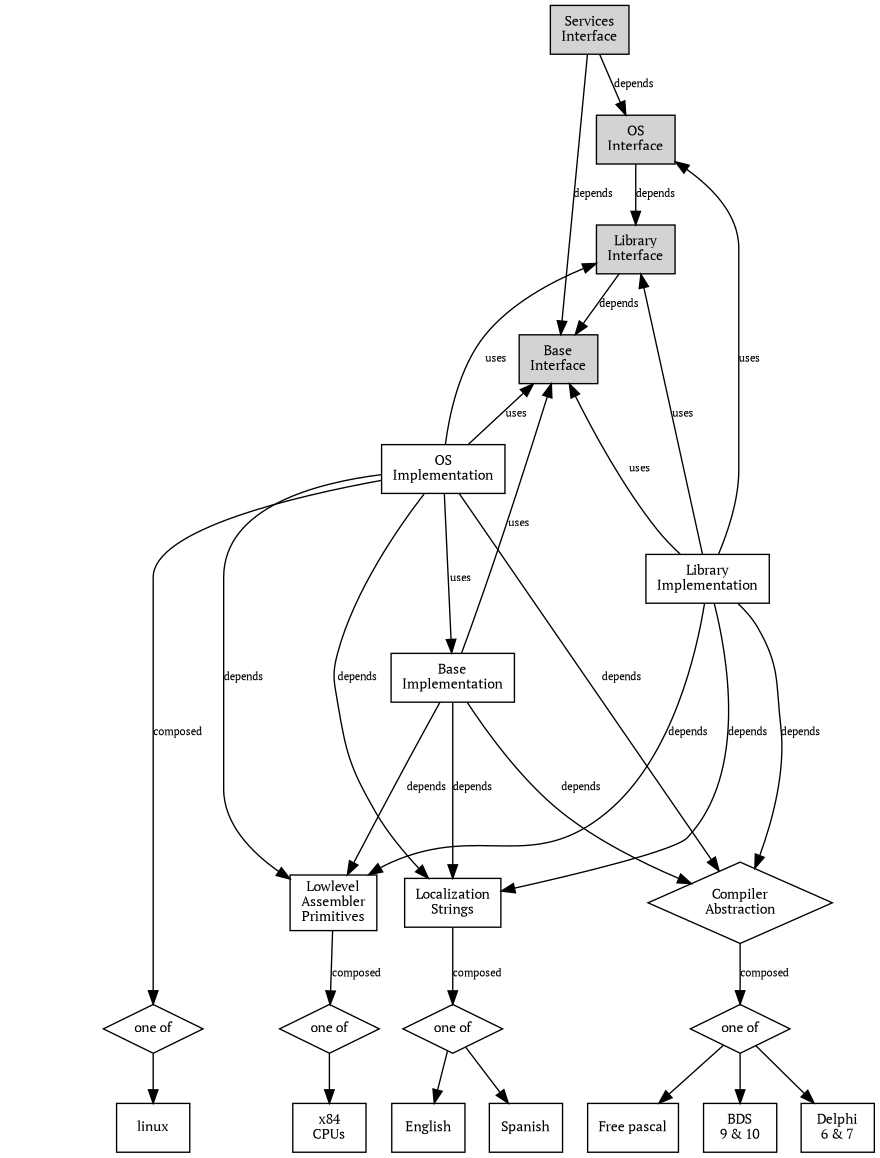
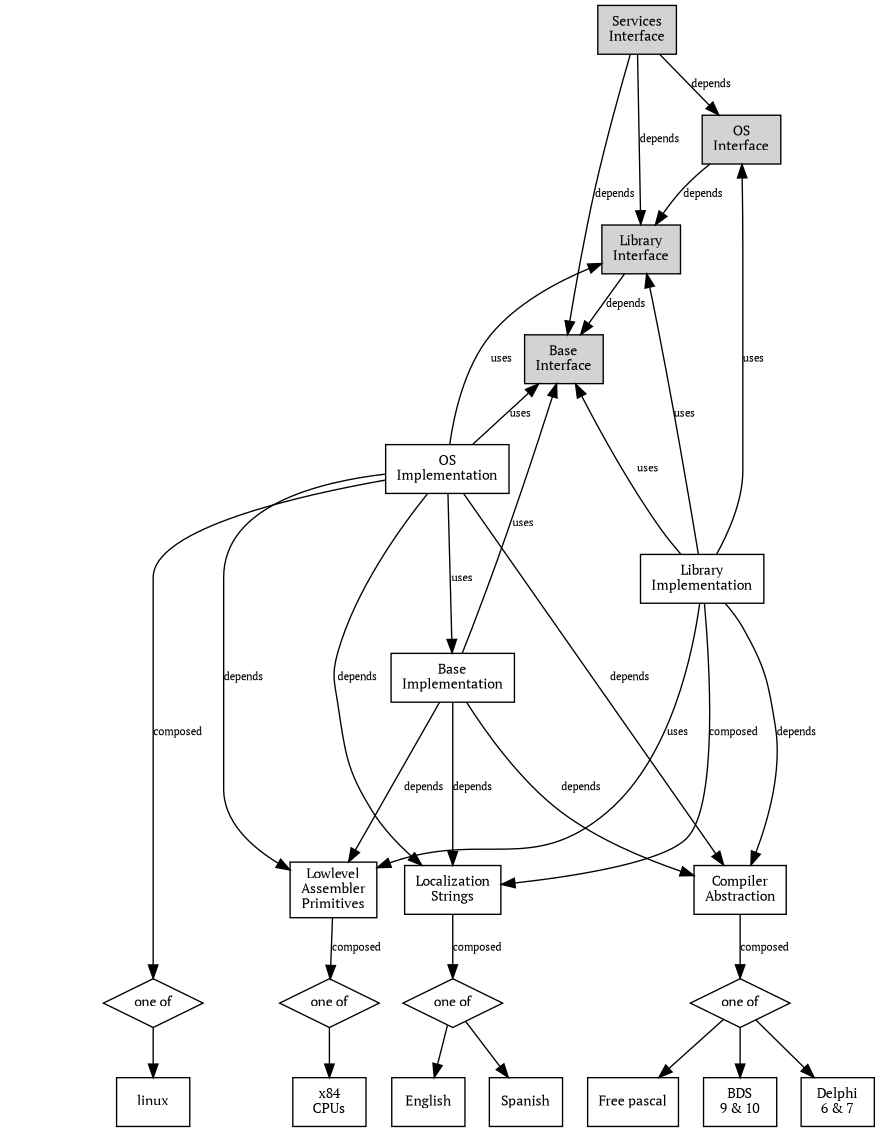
edge "Services Interface" -> "Library Interface": added, label "depends"
edge "Library Implementation" -> "Lowlevel Assembler Primitives": label "depends" -> "uses"
edge "Library Implementation" -> "Localization Strings": label "depends" -> "composed"
node "Compiler Abstraction": shape diamond -> box
